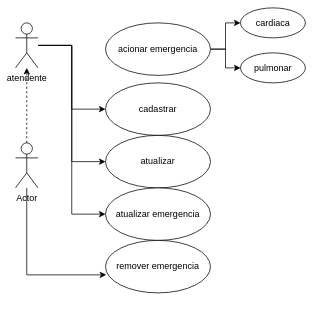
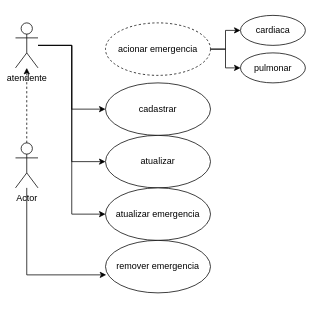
node "cardiaca": moved (273, 23) -> (273, 30)
node "acionar emergencia": style solid -> dashed
